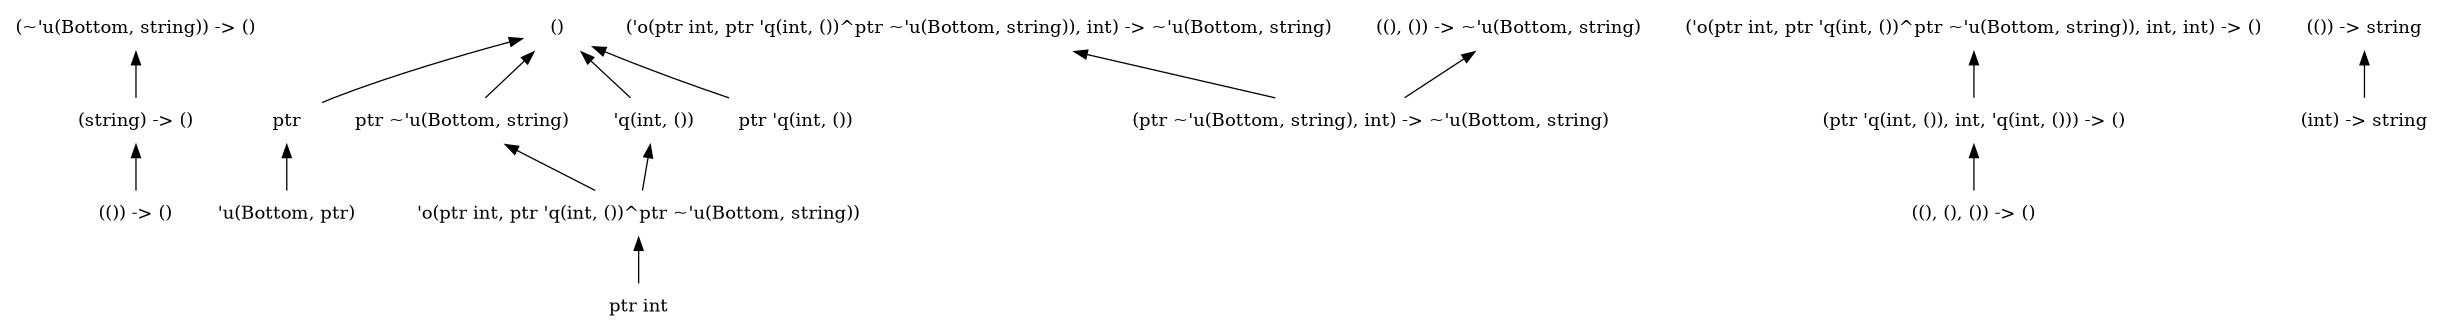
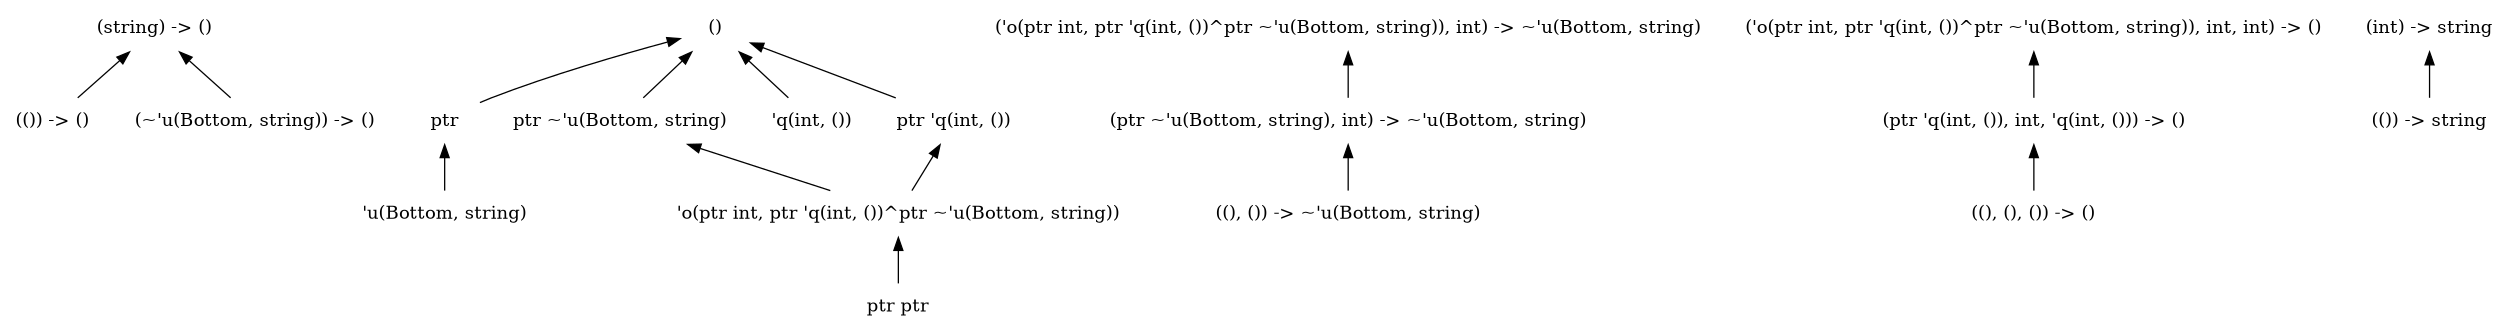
edge "(ptr ~'u(Bottom, string), int) -> ~'u(Bottom, string)" -> "((), ()) -> ~'u(Bottom, string)": reversed
edge "(string) -> ()" -> "(~'u(Bottom, string)) -> ()": reversed
edge "(int) -> string" -> "(()) -> string": reversed
edge "'o(ptr int, ptr 'q(int, ())^ptr ~'u(Bottom, string))" -> "'q(int, ())": now "'o(ptr int, ptr 'q(int, ())^ptr ~'u(Bottom, string))" -> "ptr 'q(int, ())"
node "'u(Bottom, ptr)": label "'u(Bottom, ptr)" -> "'u(Bottom, string)"
node "ptr int": label "ptr int" -> "ptr ptr"
